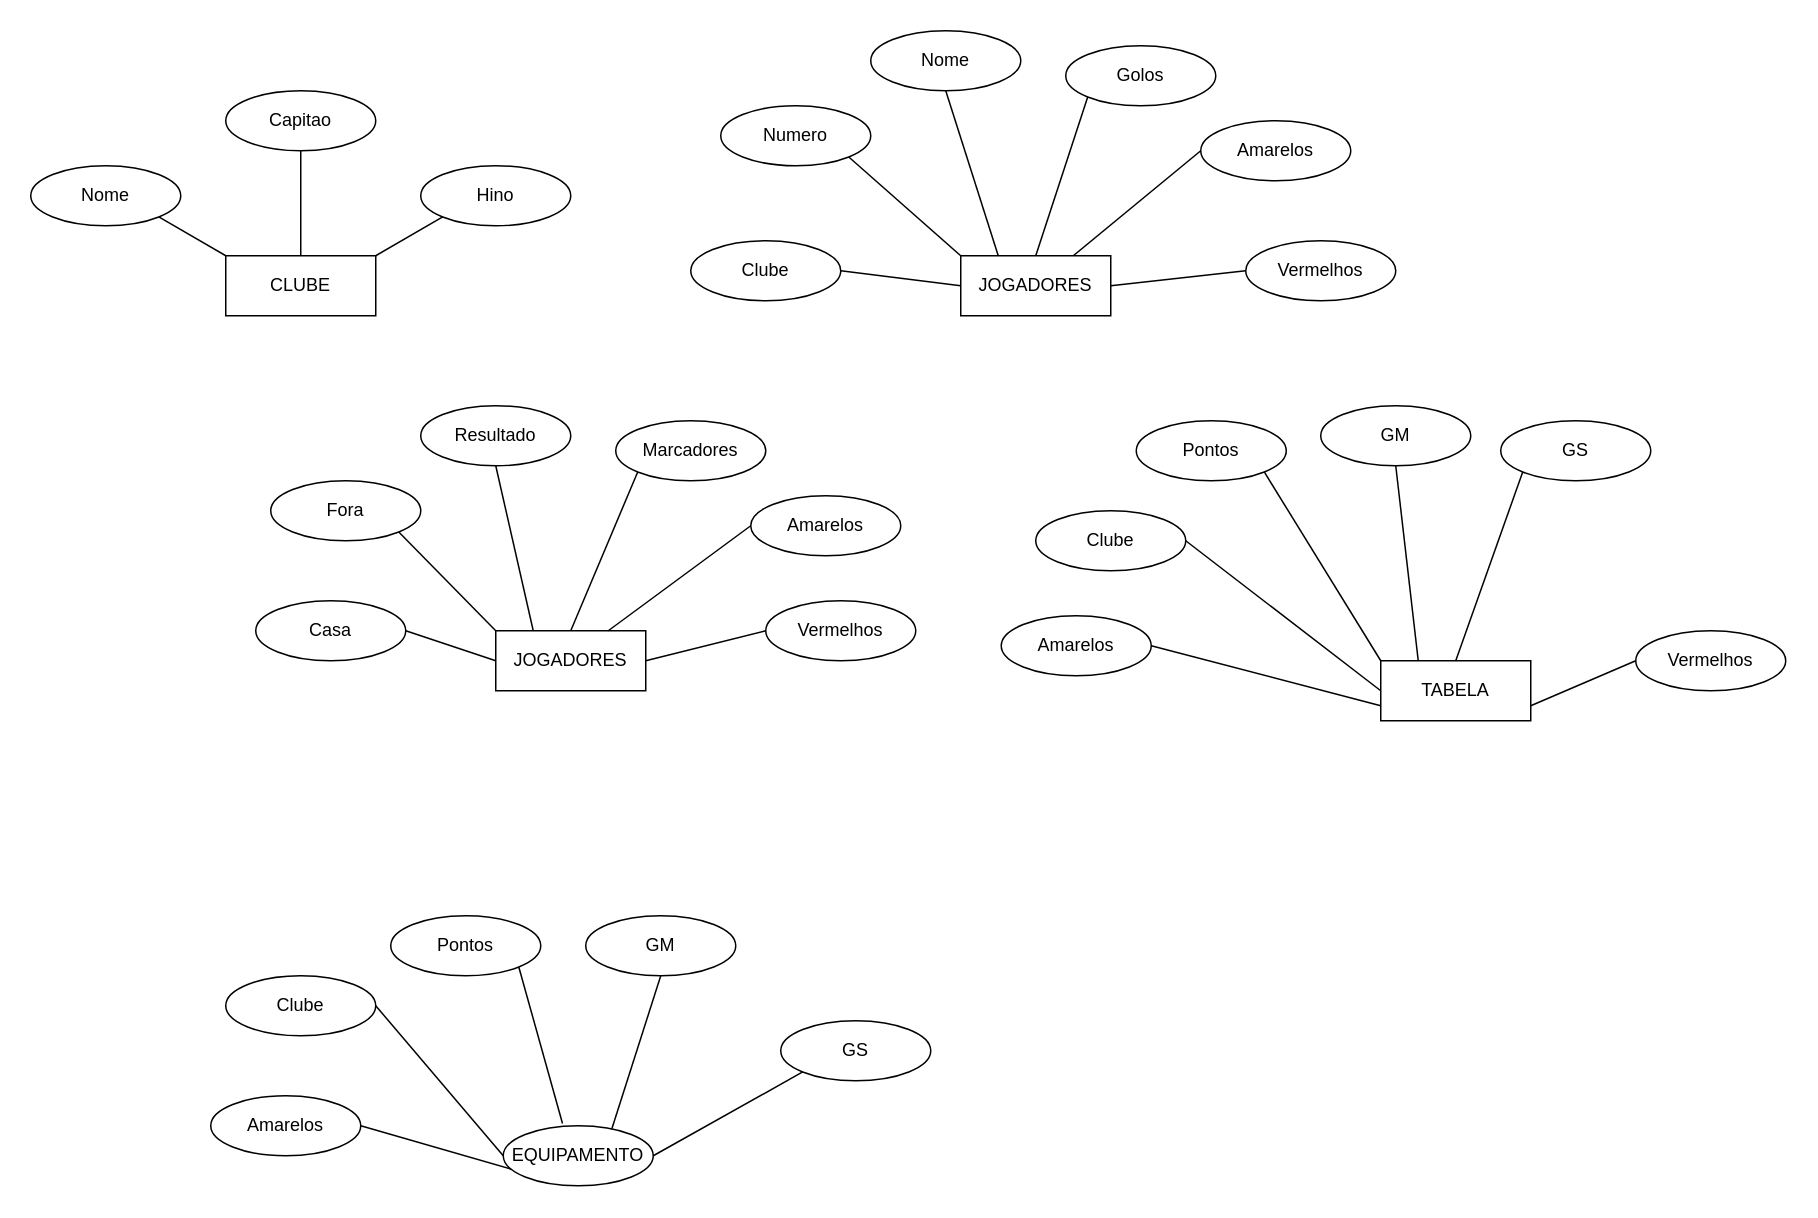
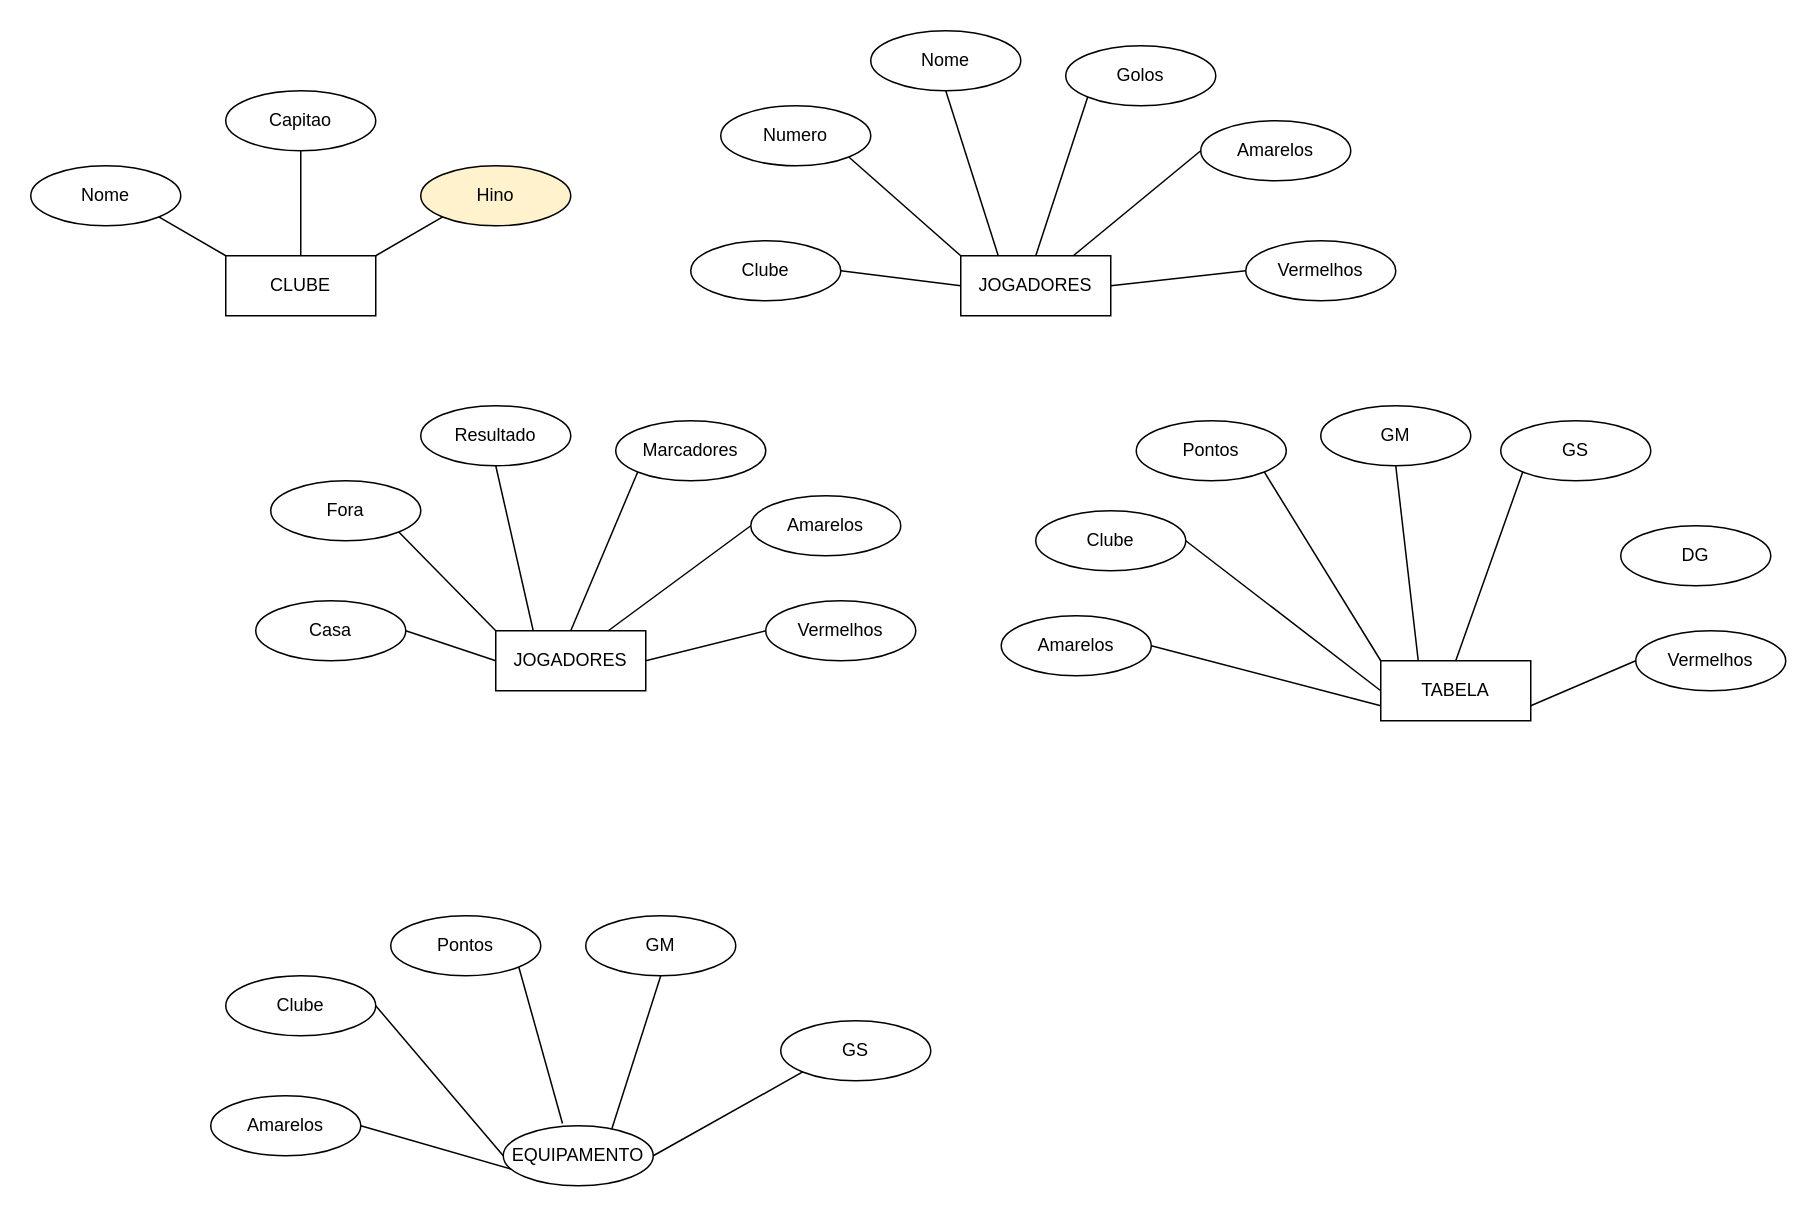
node "Hino": fillcolor #ffffff -> #fff2cc
node "DG": added
